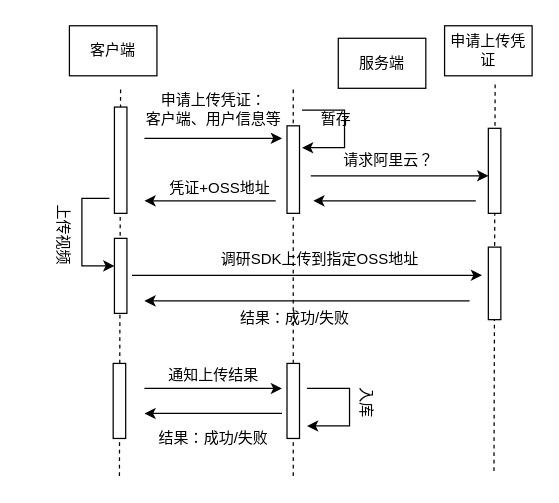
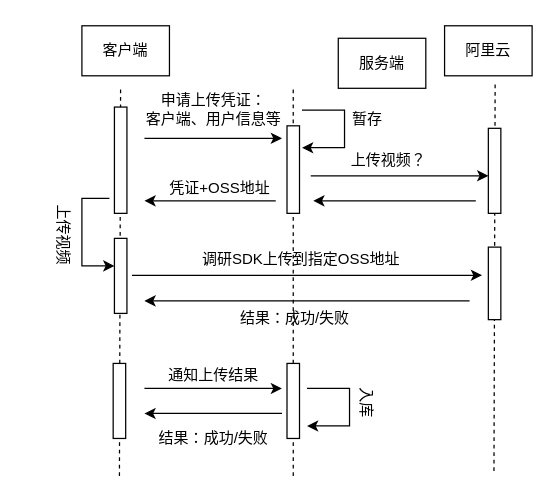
node "客户端": moved (113, 51) -> (126, 51)
node "申请上传凭证": label "申请上传凭证" -> "阿里云"
node "暂存": moved (336, 119) -> (367, 119)
node "请求阿里云？": label "请求阿里云？" -> "上传视频？"
node "调研SDK上传到指定OSS地址": moved (319, 259) -> (301, 259)
